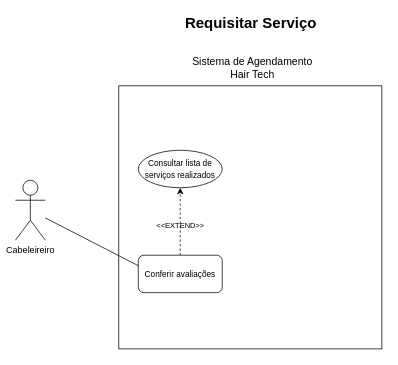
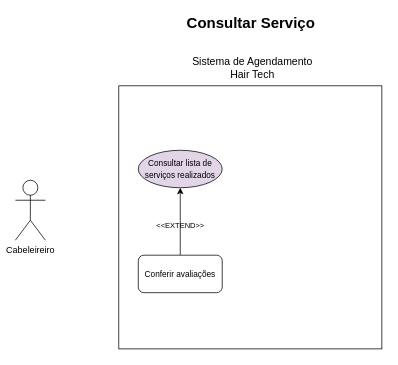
node "Requisitar Serviço": label "Requisitar Serviço" -> "Consultar Serviço"
node "Consultar lista de serviços realizados": fillcolor #ffffff -> #e1d5e7
edge "Conferir avaliações" -> "Consultar lista de serviços realizados": style dashed -> solid
edge "Cabeleireiro" -- "Conferir avaliações": removed
